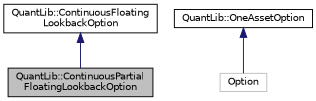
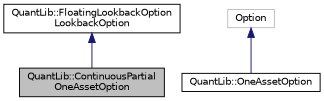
node "QuantLib::ContinuousFloating LookbackOption": label "QuantLib::ContinuousFloating LookbackOption" -> "QuantLib::FloatingLookbackOption LookbackOption"
edge "Option" -> "QuantLib::OneAssetOption": reversed
node "QuantLib::ContinuousPartial FloatingLookbackOption": label "QuantLib::ContinuousPartial FloatingLookbackOption" -> "QuantLib::ContinuousPartial OneAssetOption"
